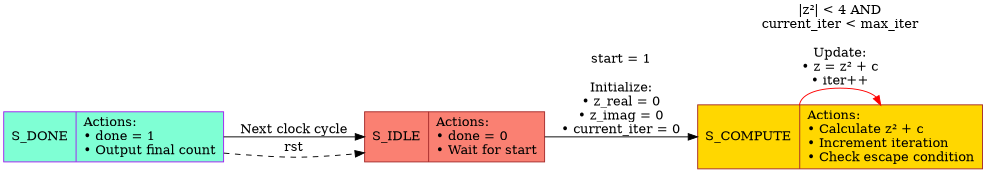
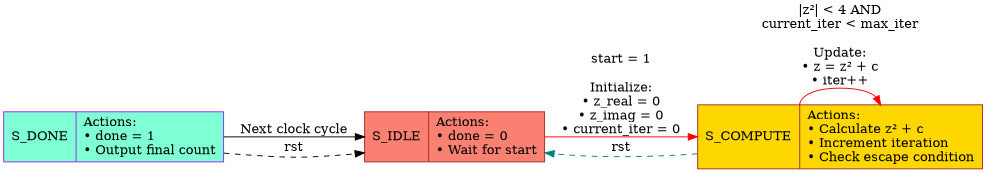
edge "S_IDLE" -> "S_COMPUTE": color black -> red
edge "S_COMPUTE" -> "S_IDLE": added, label "rst"
